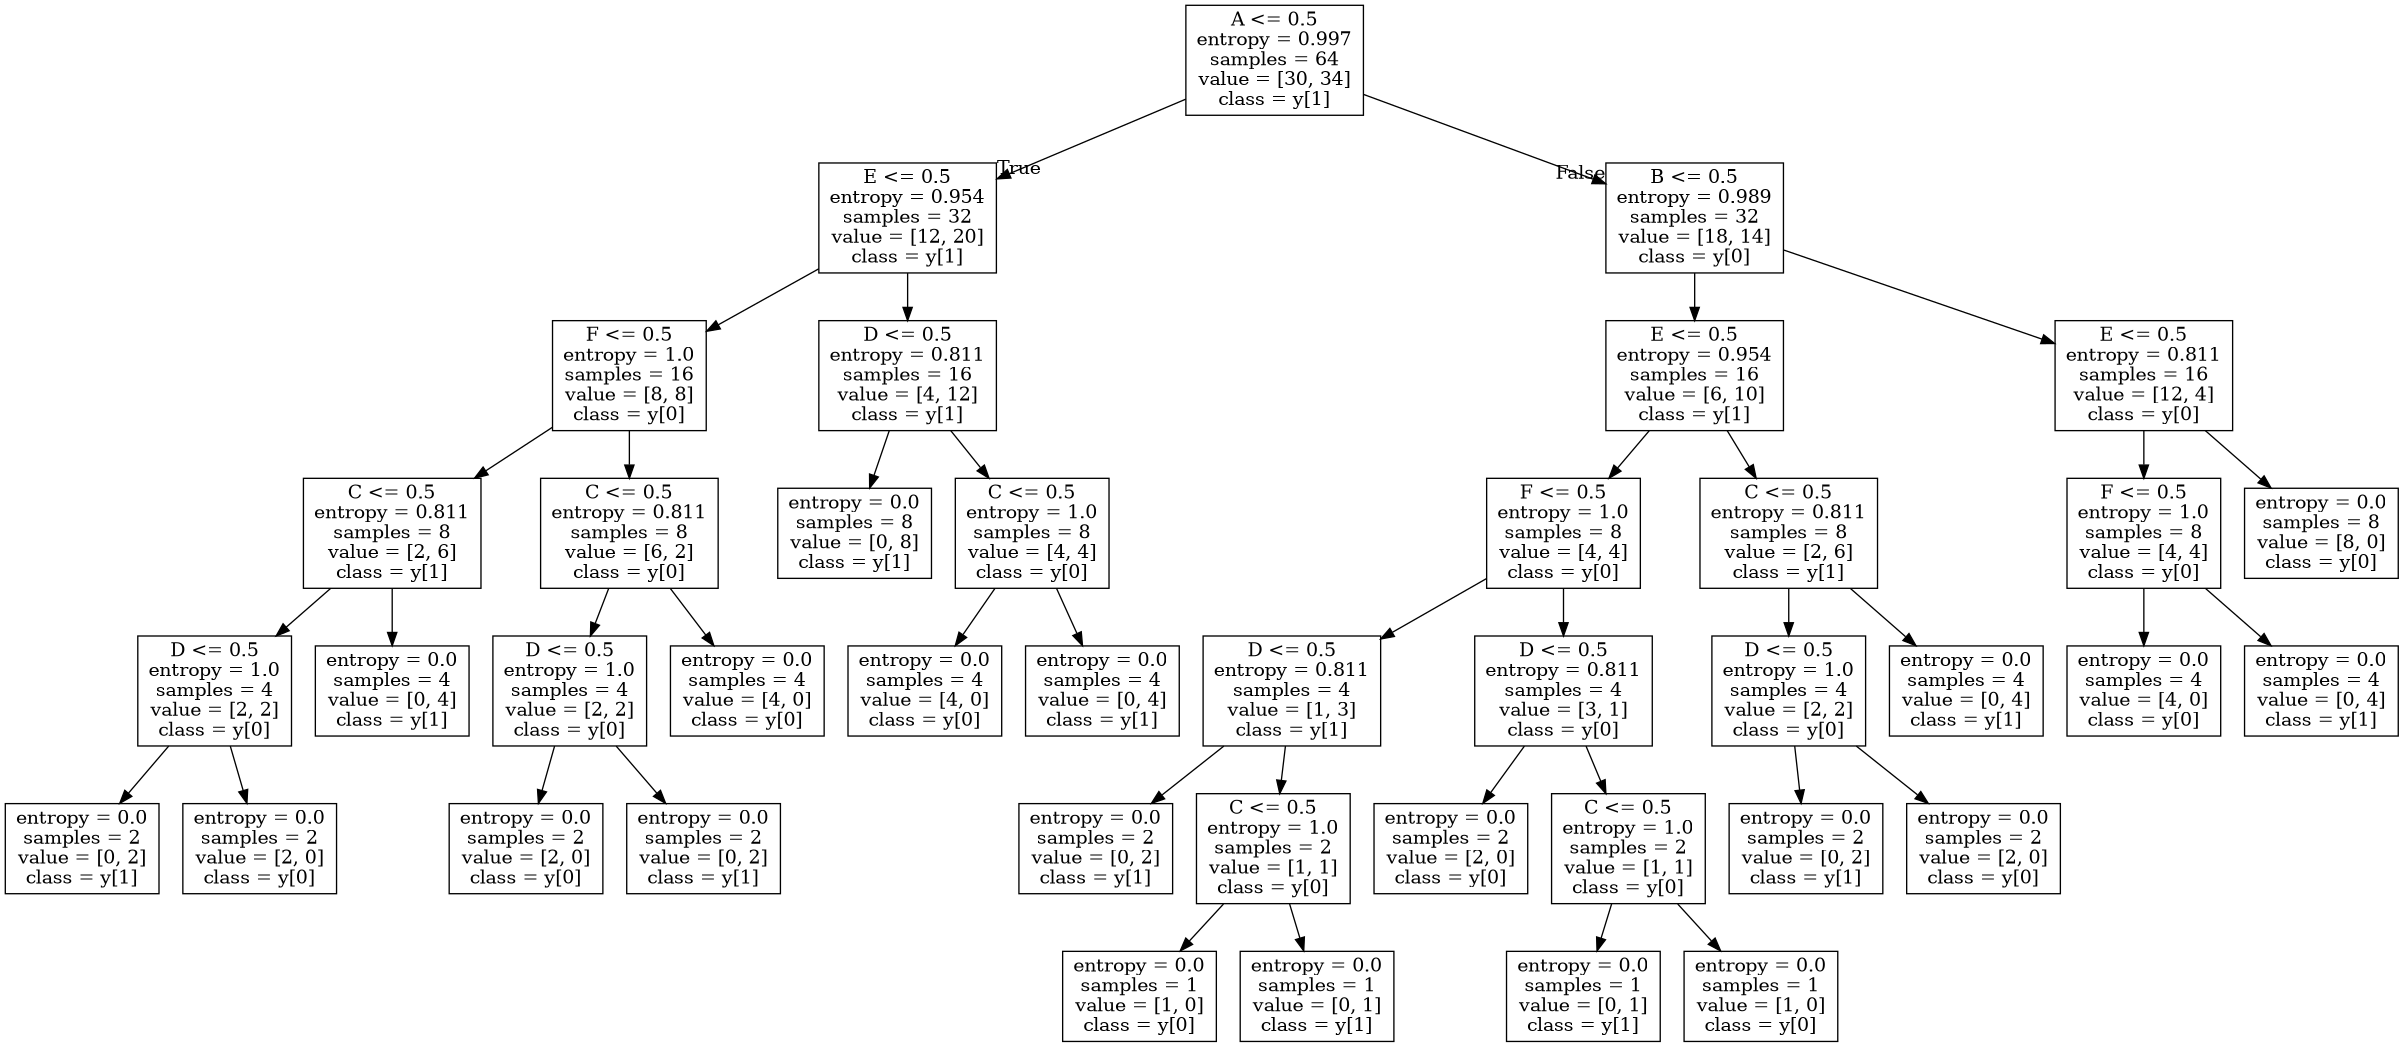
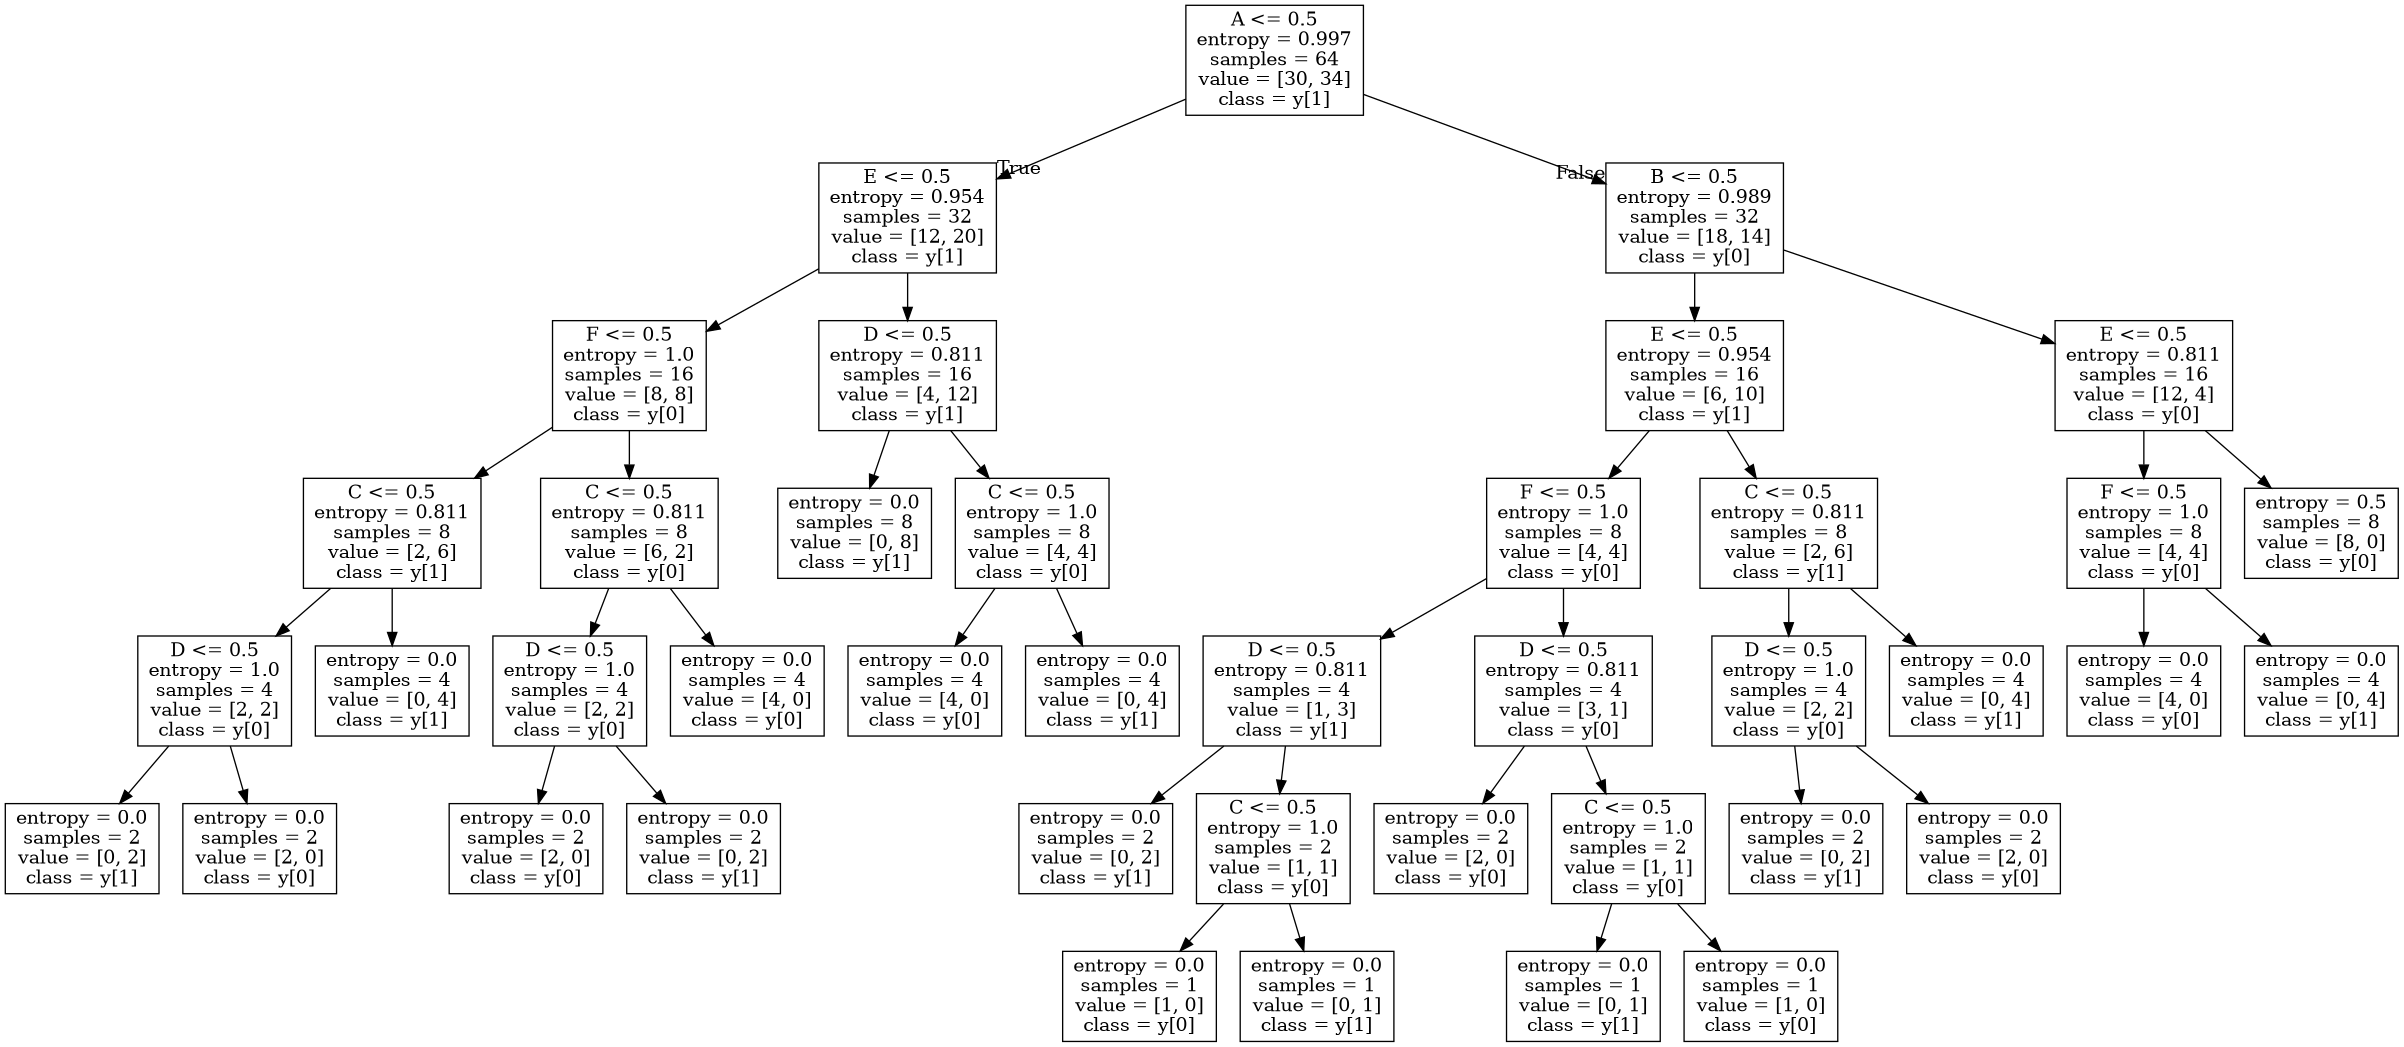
node "entropy = 0.0 samples = 8 value = [8, 0] class = y[0]": label "entropy = 0.0 samples = 8 value = [8, 0] class = y[0]" -> "entropy = 0.5 samples = 8 value = [8, 0] class = y[0]"
